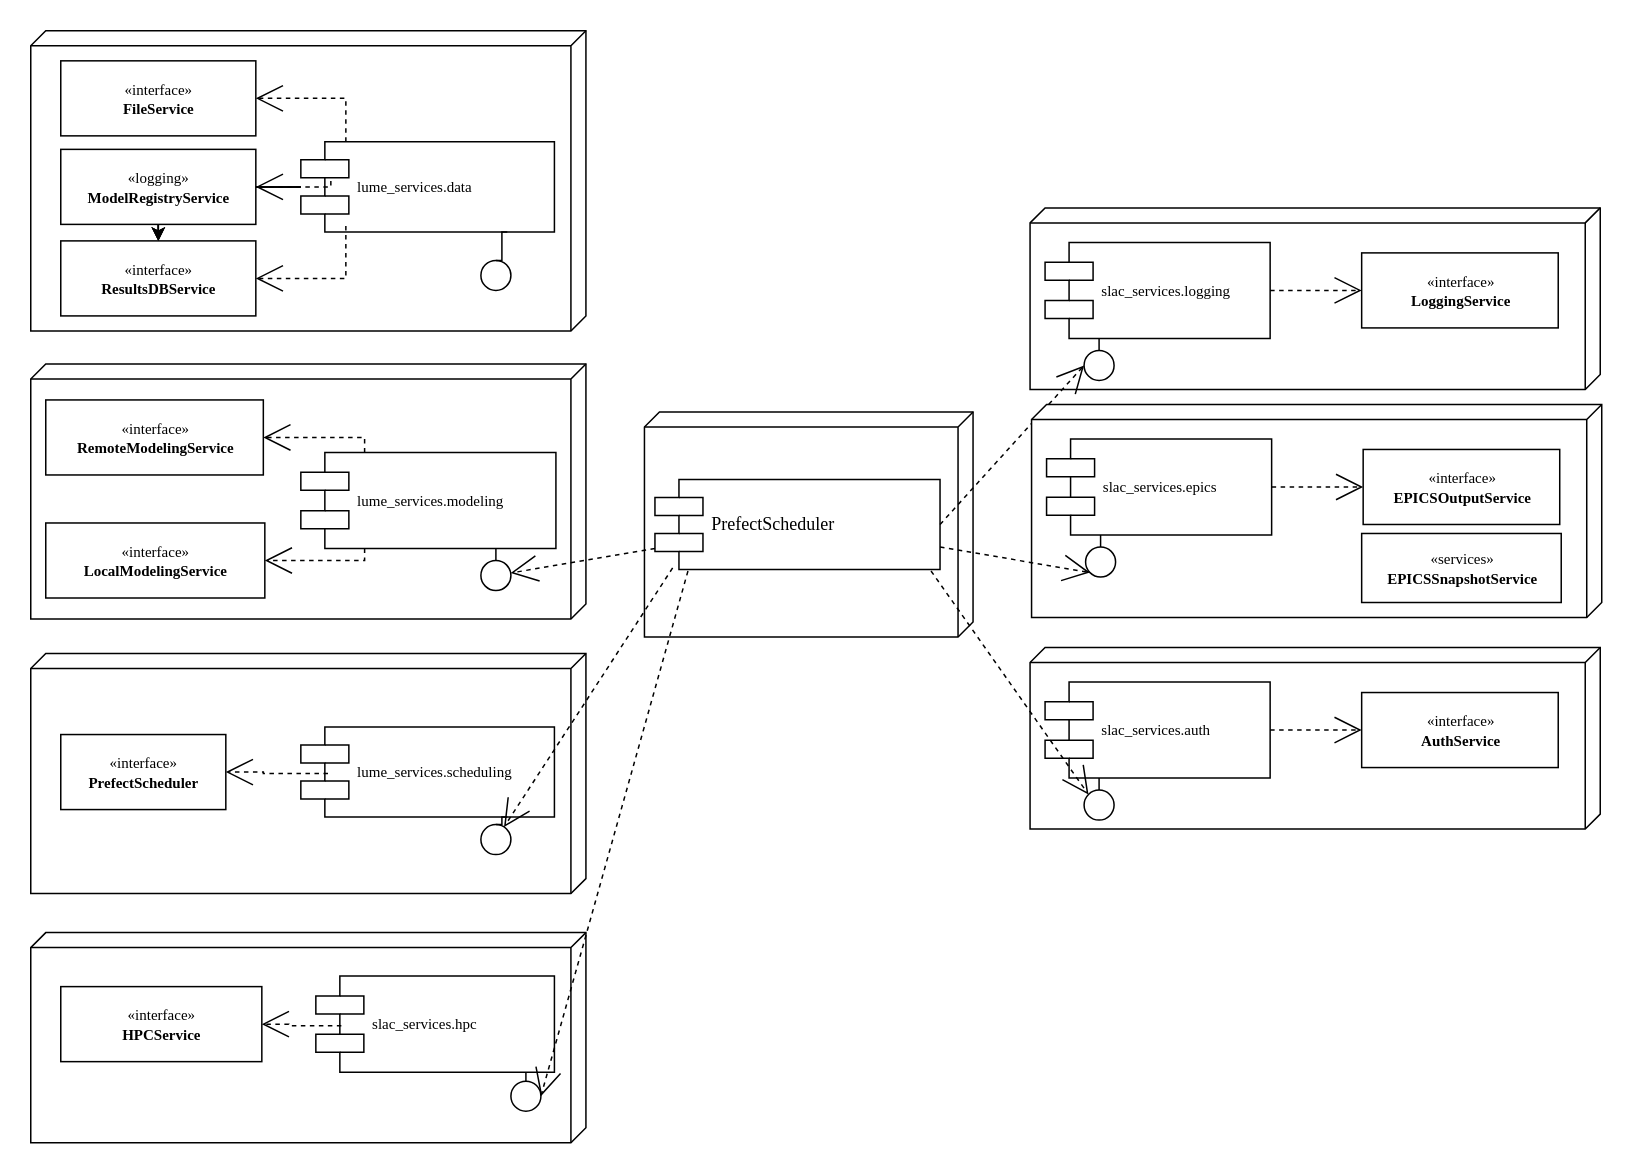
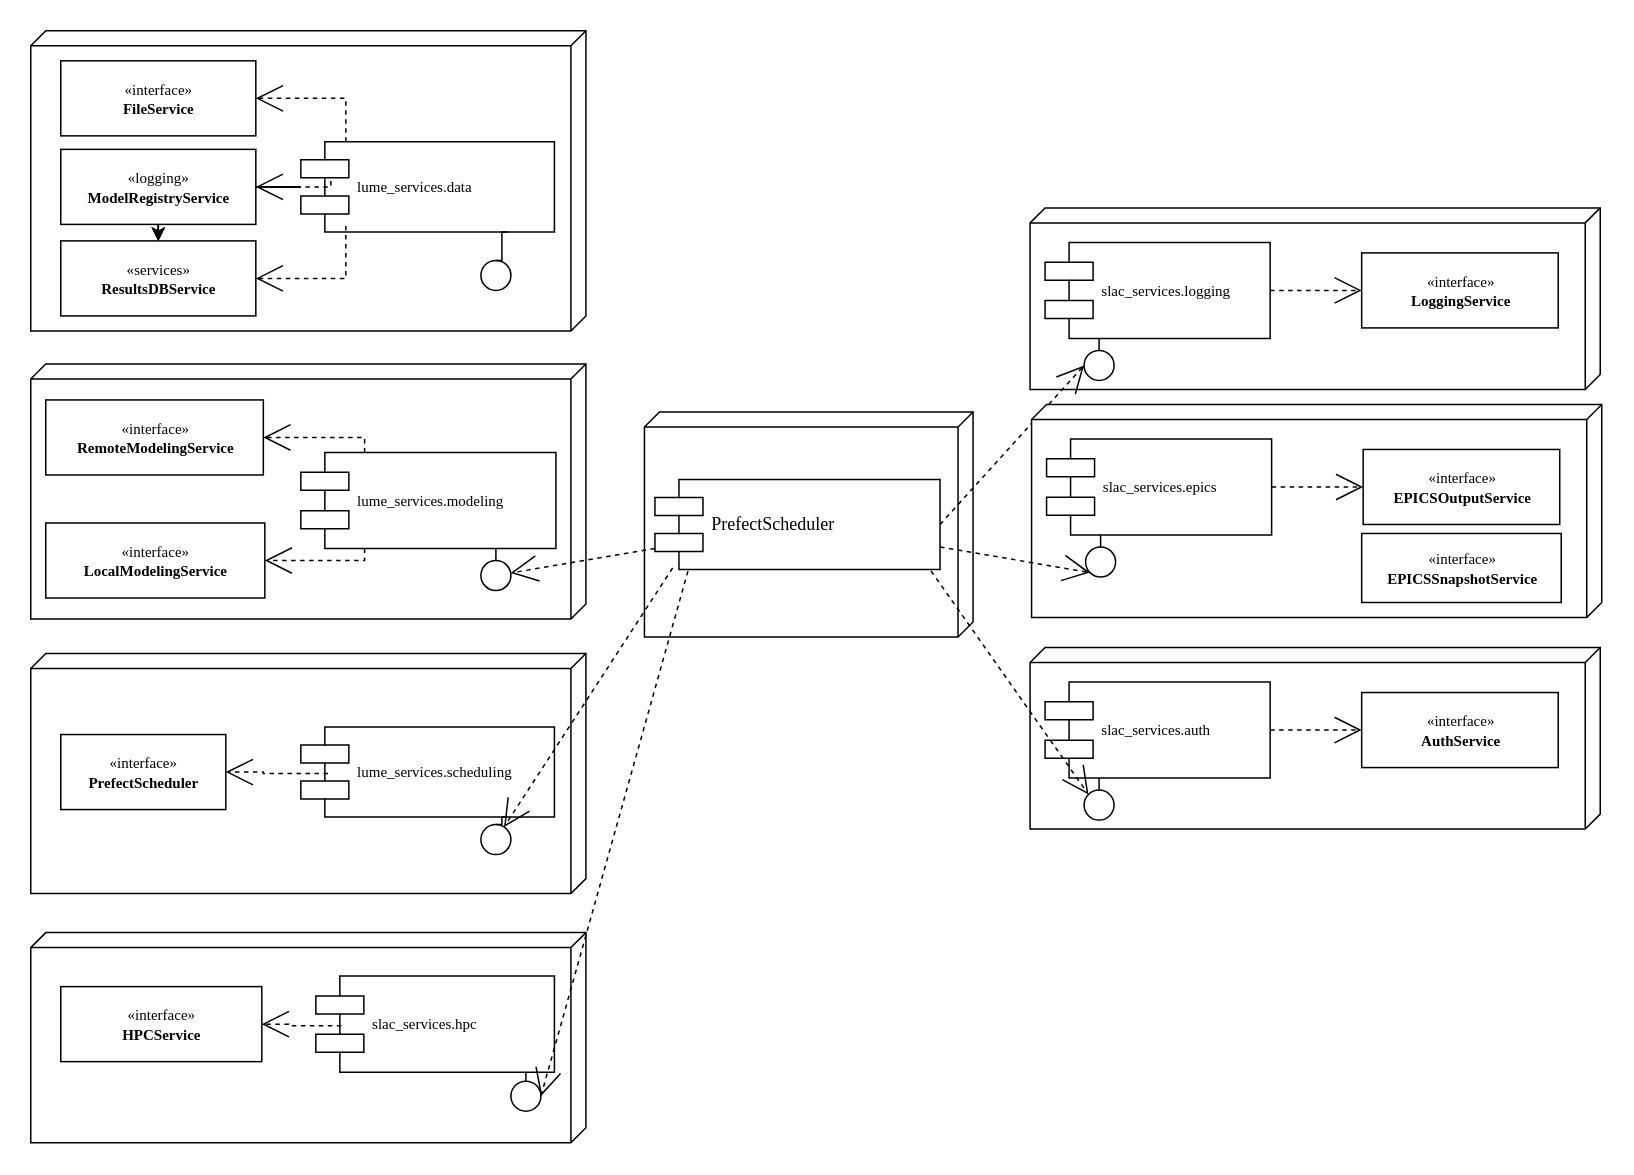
node "«interface» ResultsDBService": label "«interface» ResultsDBService" -> "«services» ResultsDBService"
node "«services» EPICSSnapshotService": label "«services» EPICSSnapshotService" -> "«interface» EPICSSnapshotService"
